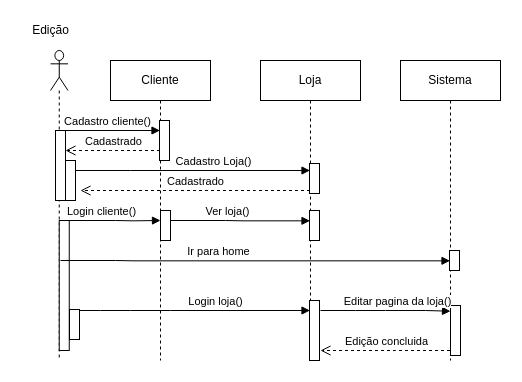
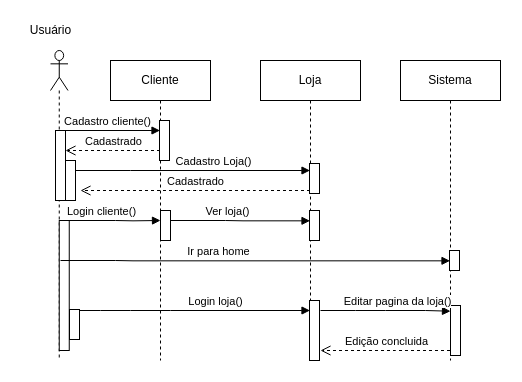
node "Edição": label "Edição" -> "Usuário"
